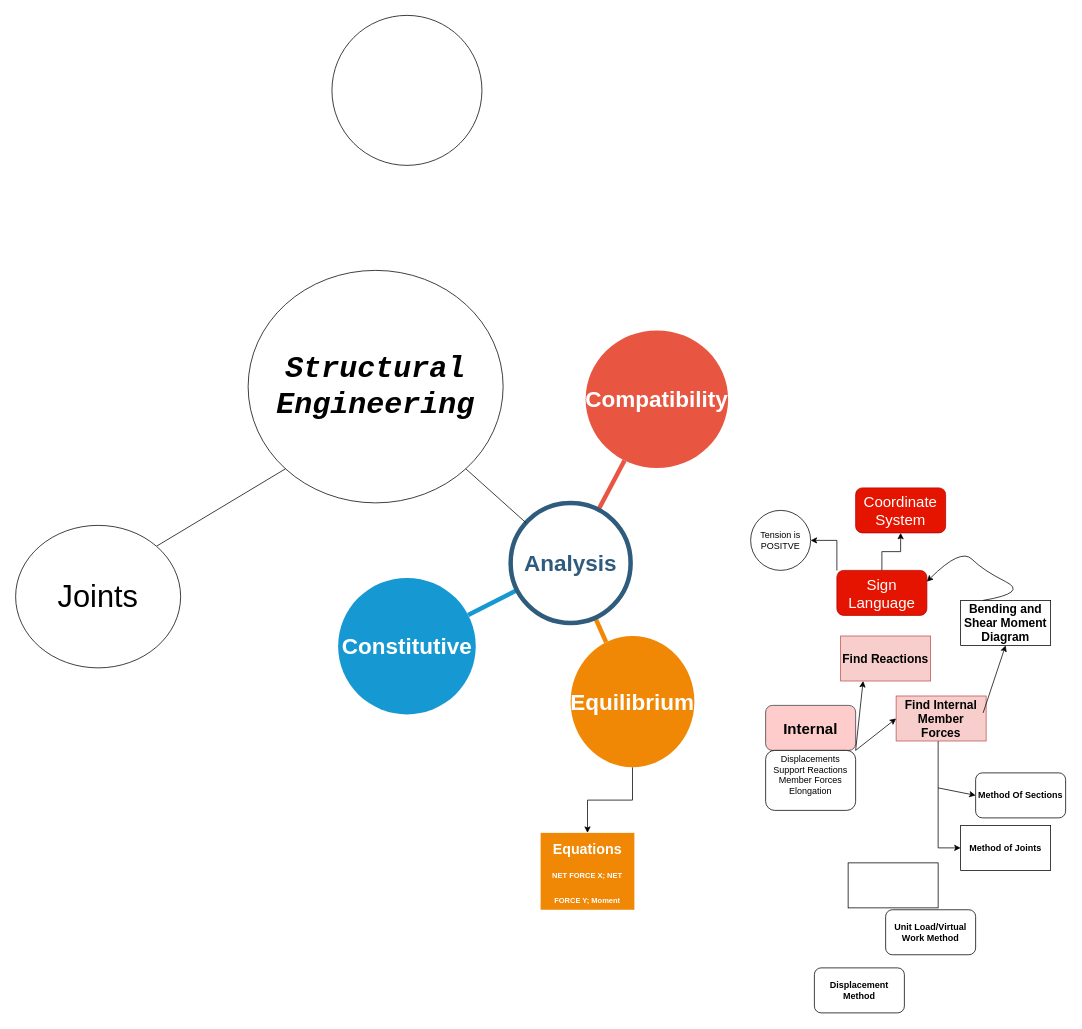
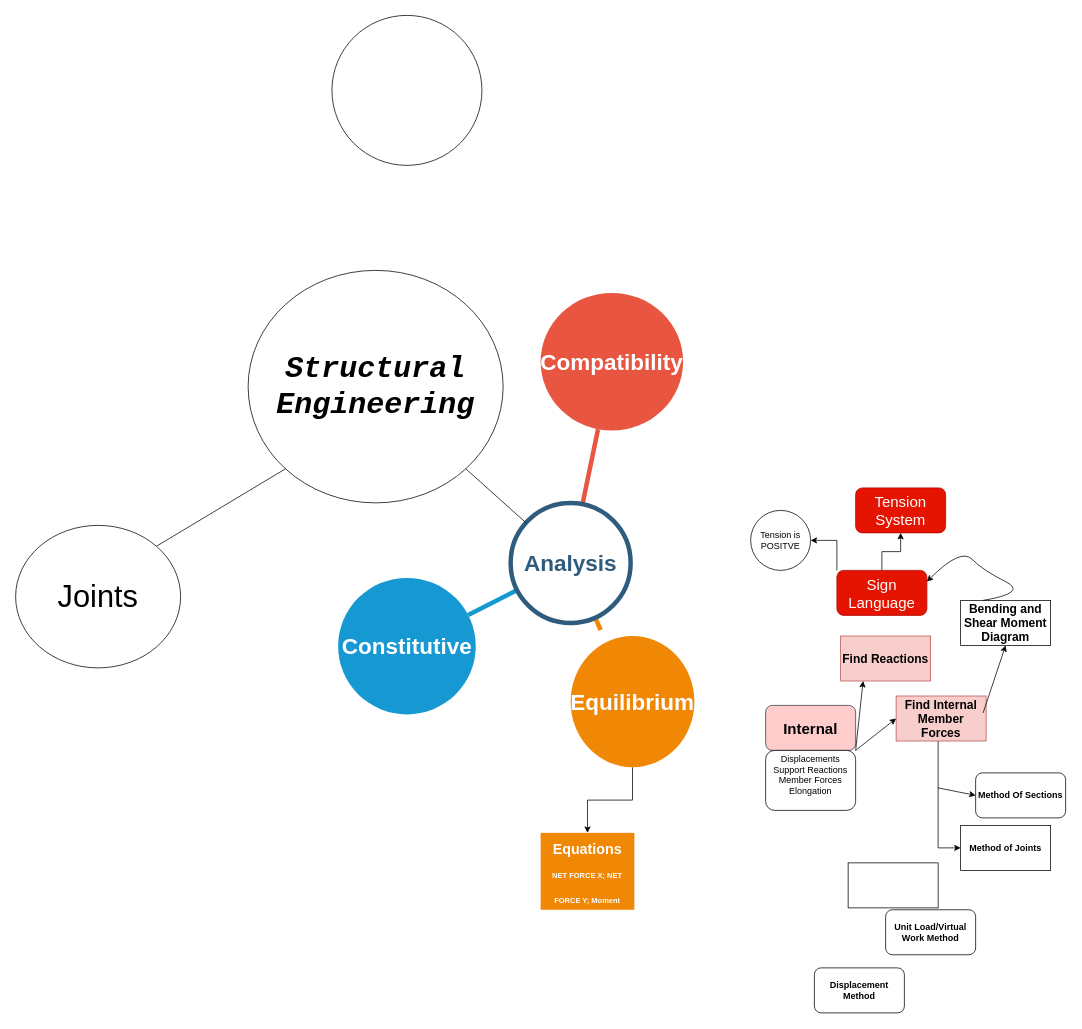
node "Compatibility": moved (657, 399) -> (612, 362)
node "Coordinate System": label "Coordinate System" -> "Tension System"
edge "Analysis" -- "Equilibrium": style solid -> dashed
